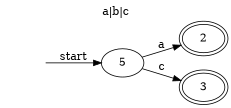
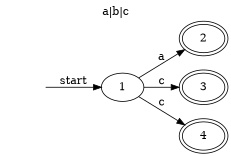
node "5": label "5" -> "1"
node "4": added
